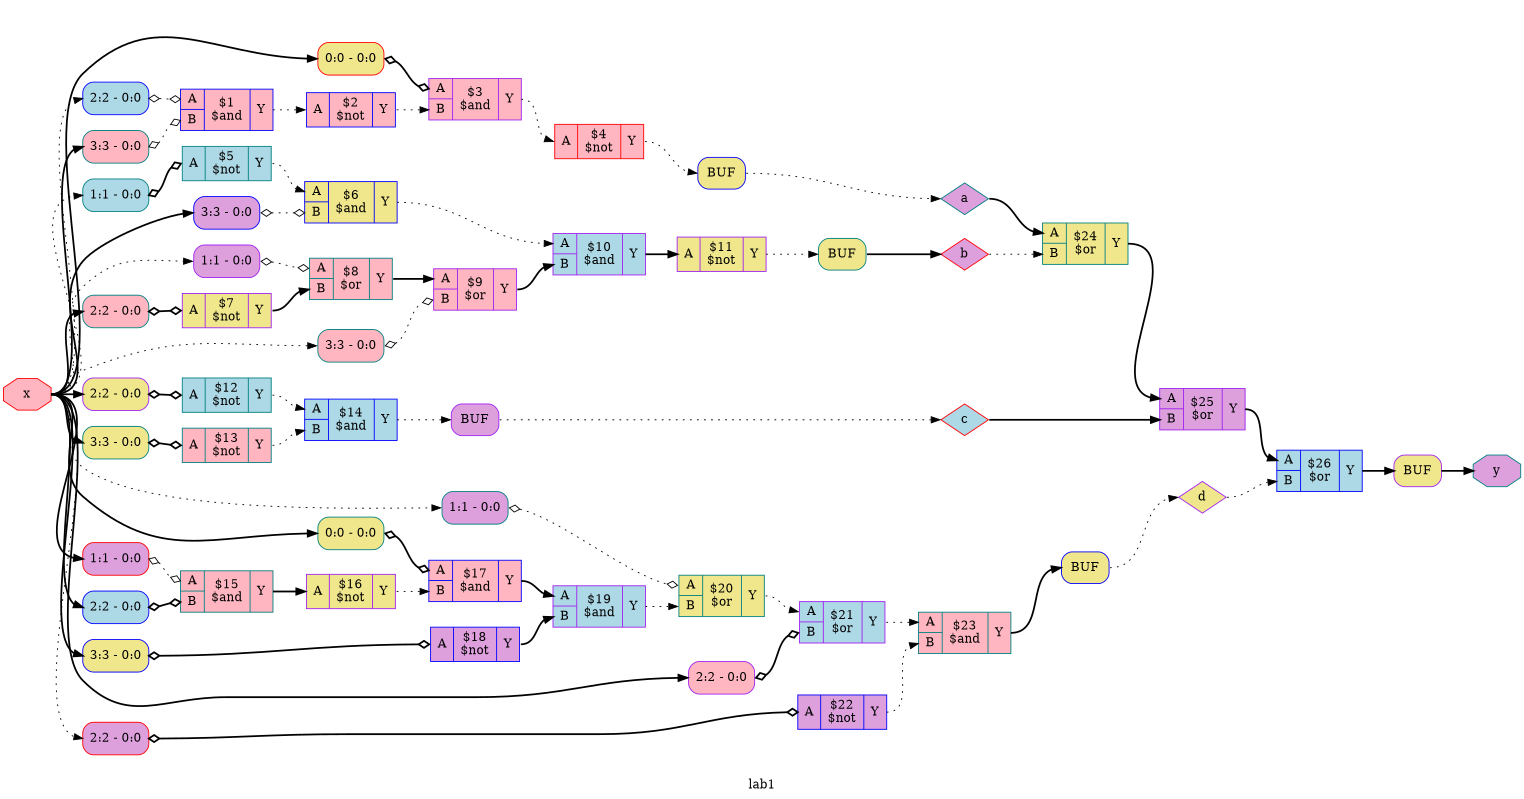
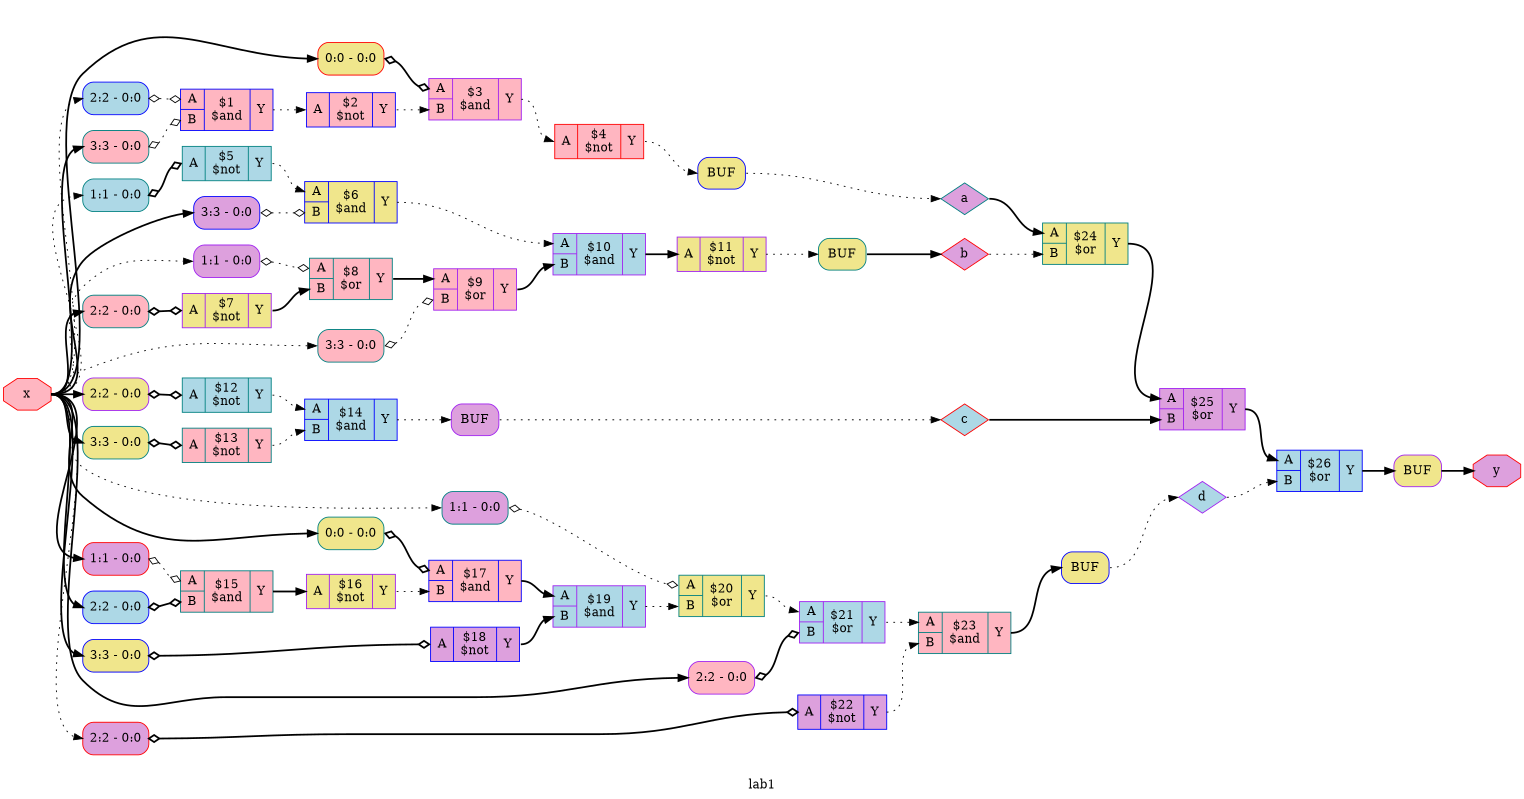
node "y": color teal -> red
node "d": fillcolor khaki -> lightblue
